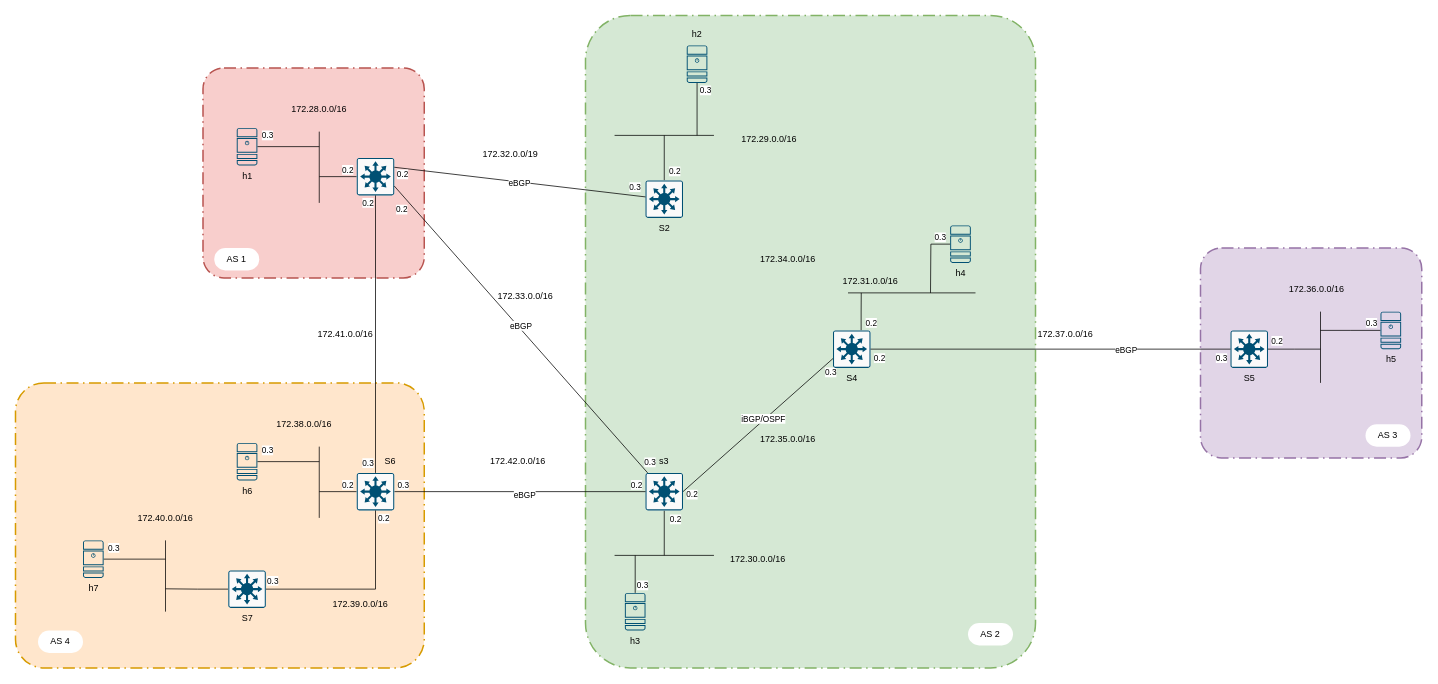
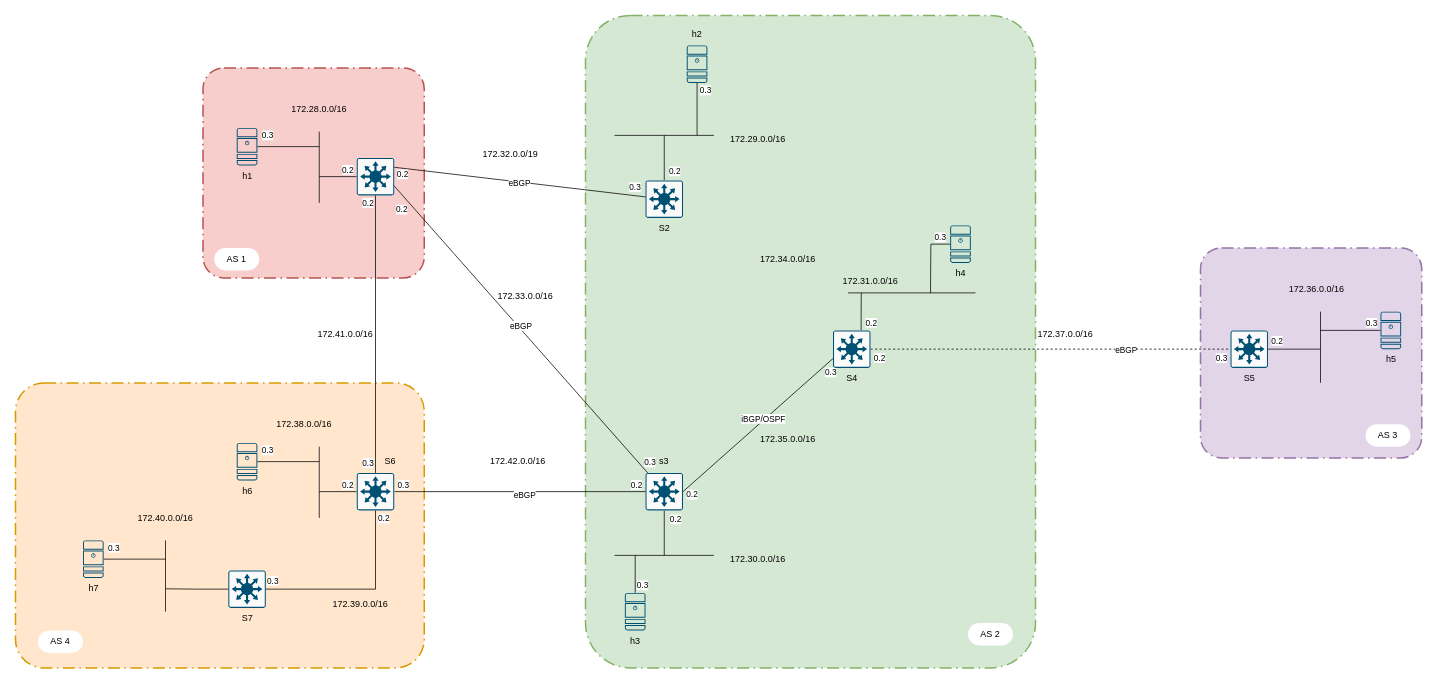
node "172.29.0.0/16": moved (769, 139) -> (758, 139)
edge "S4" -- "S5": style solid -> dashed
